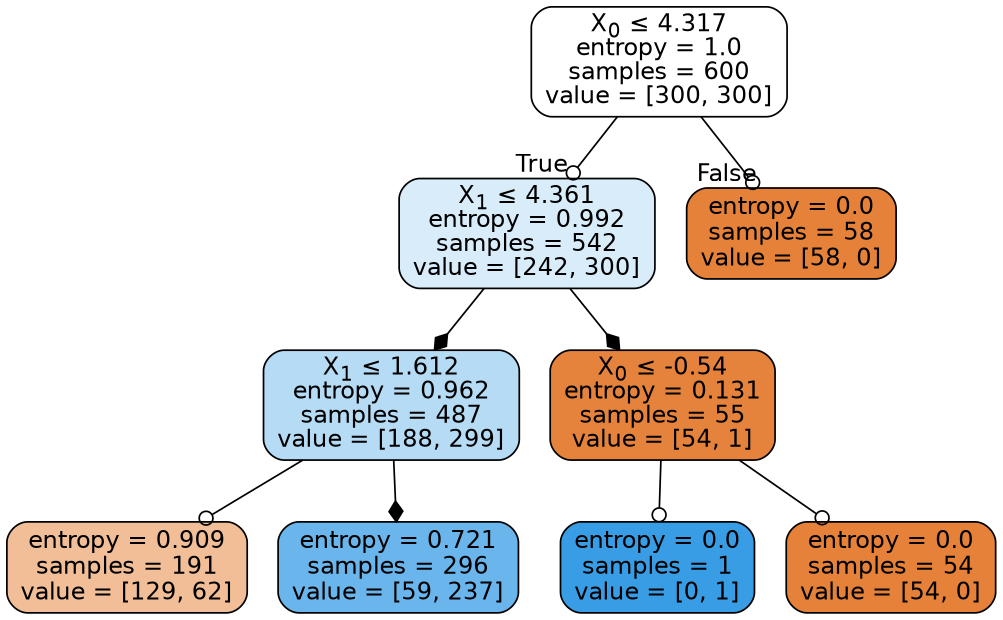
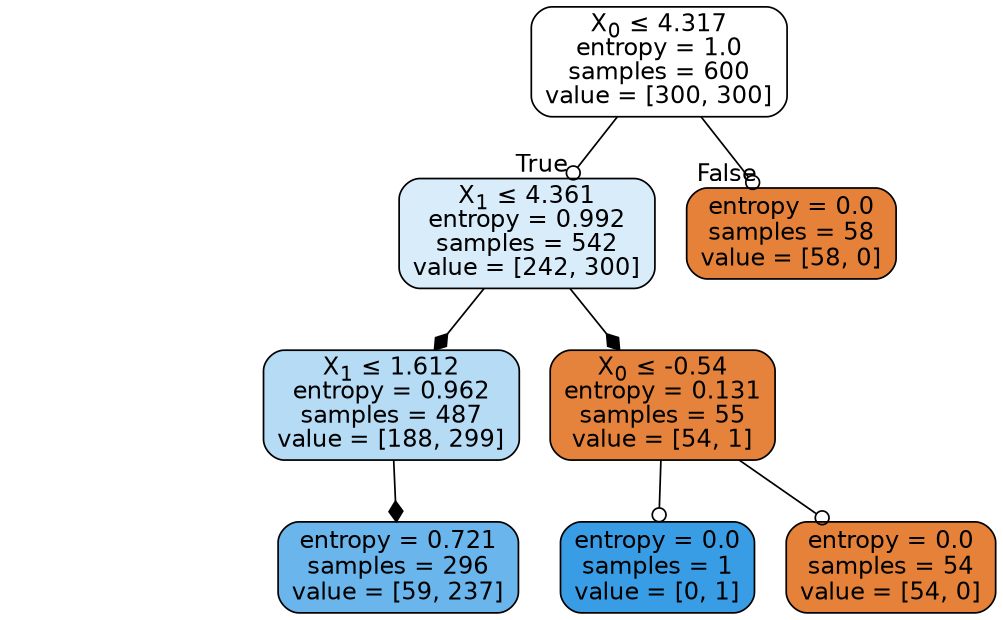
node "entropy = 0.909": removed
